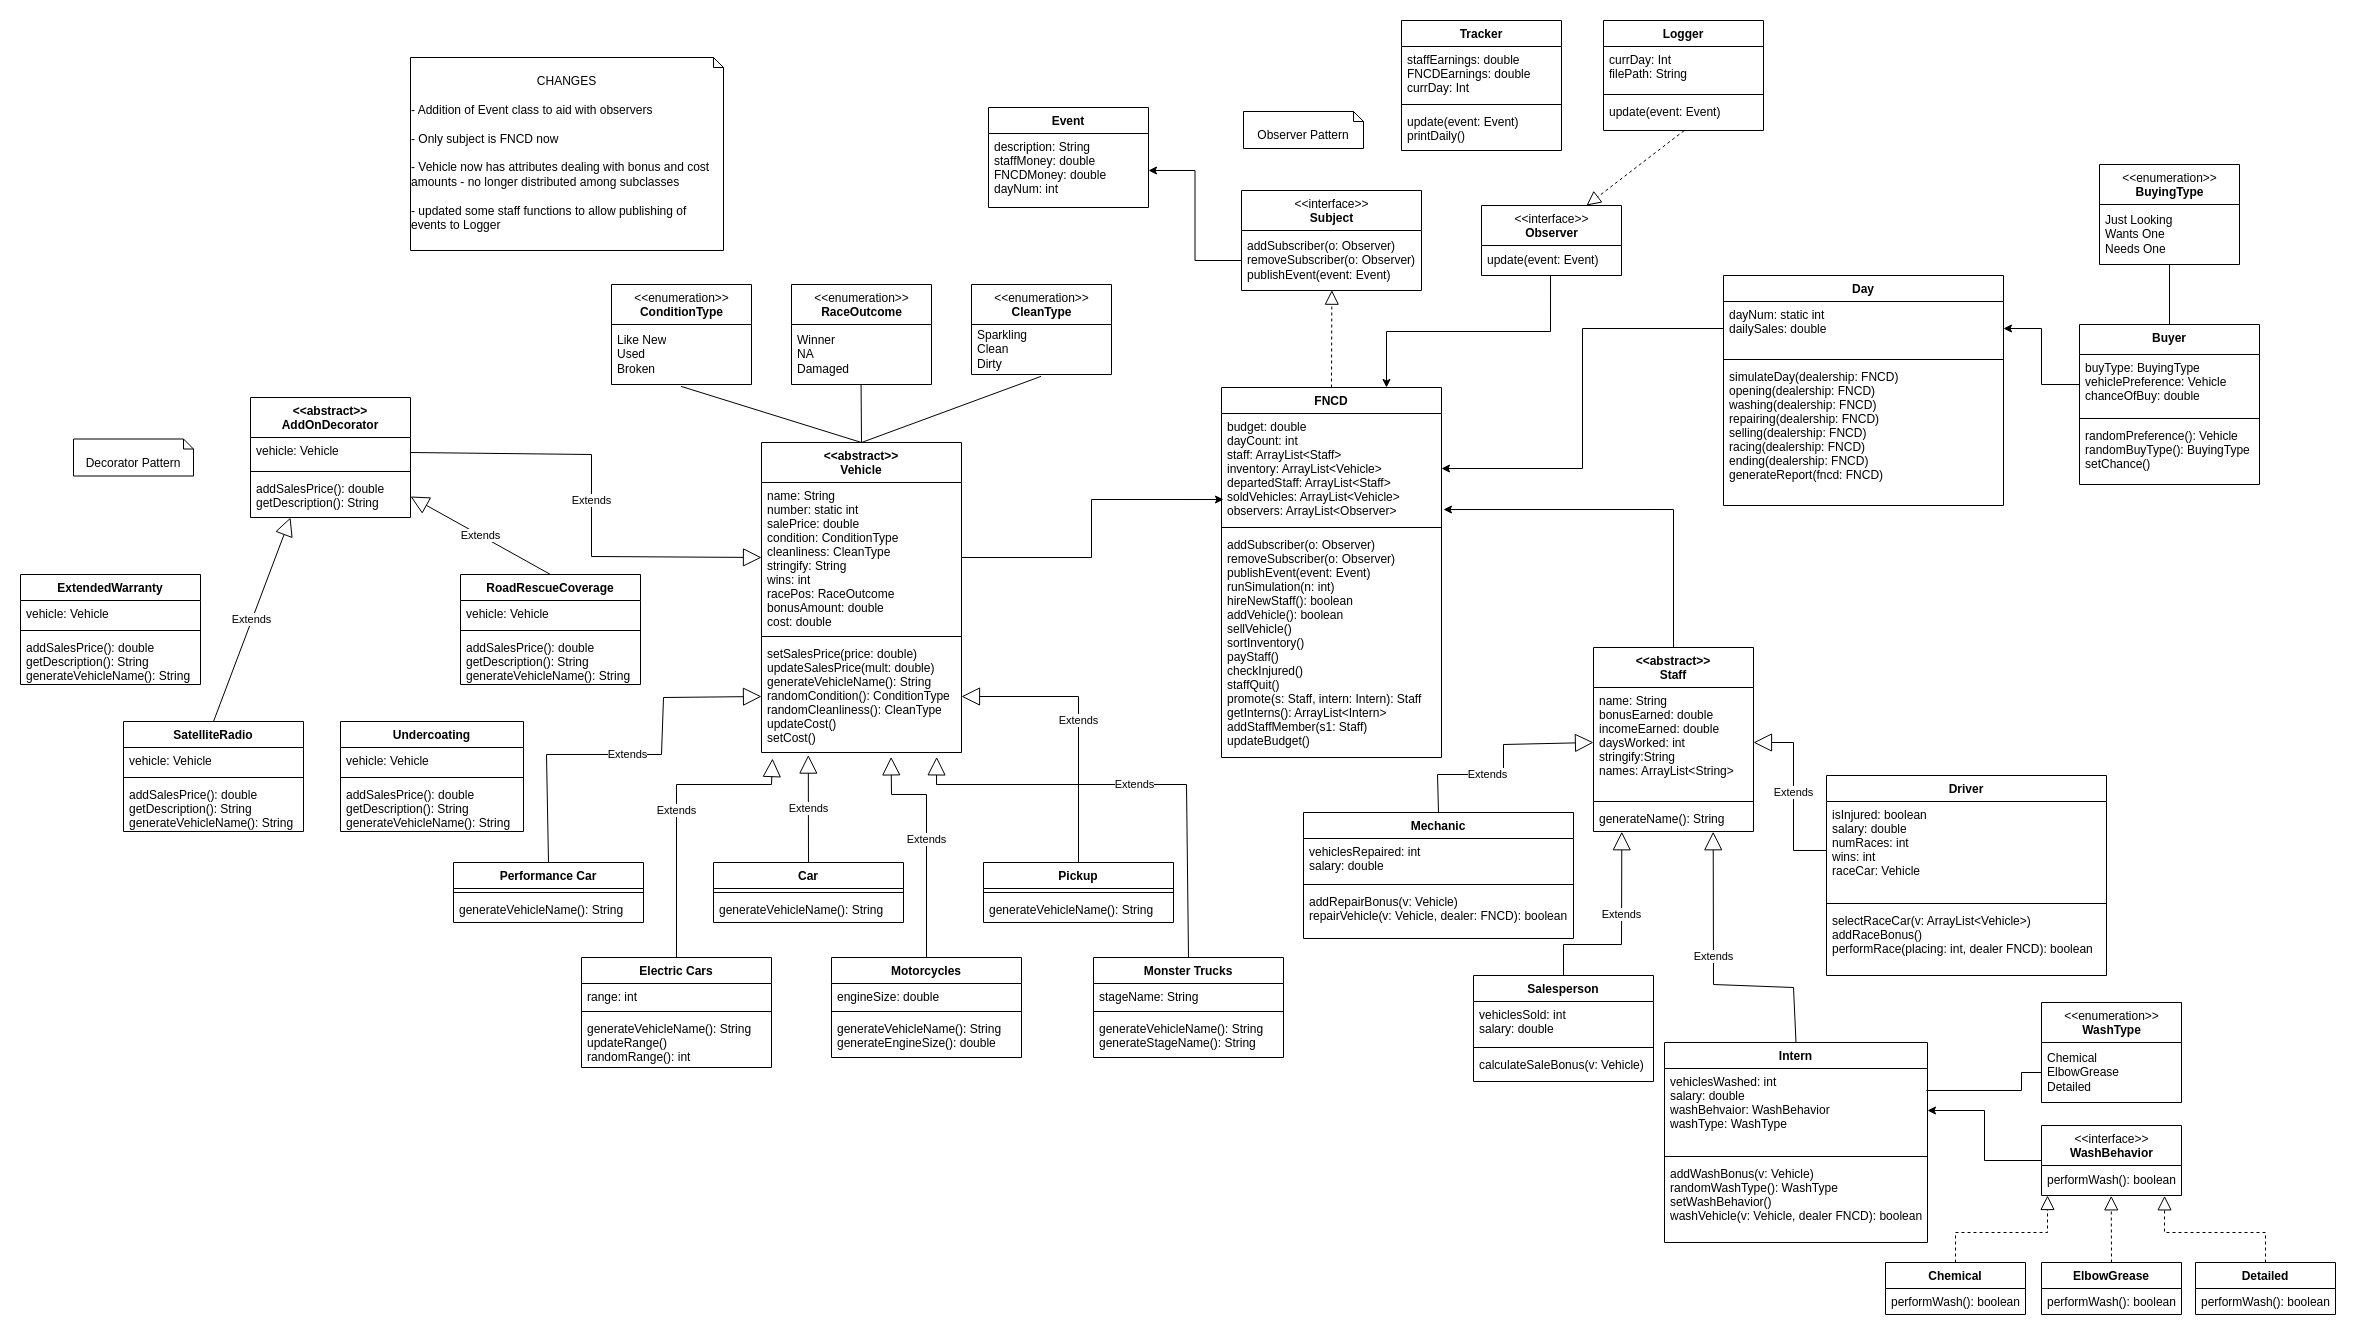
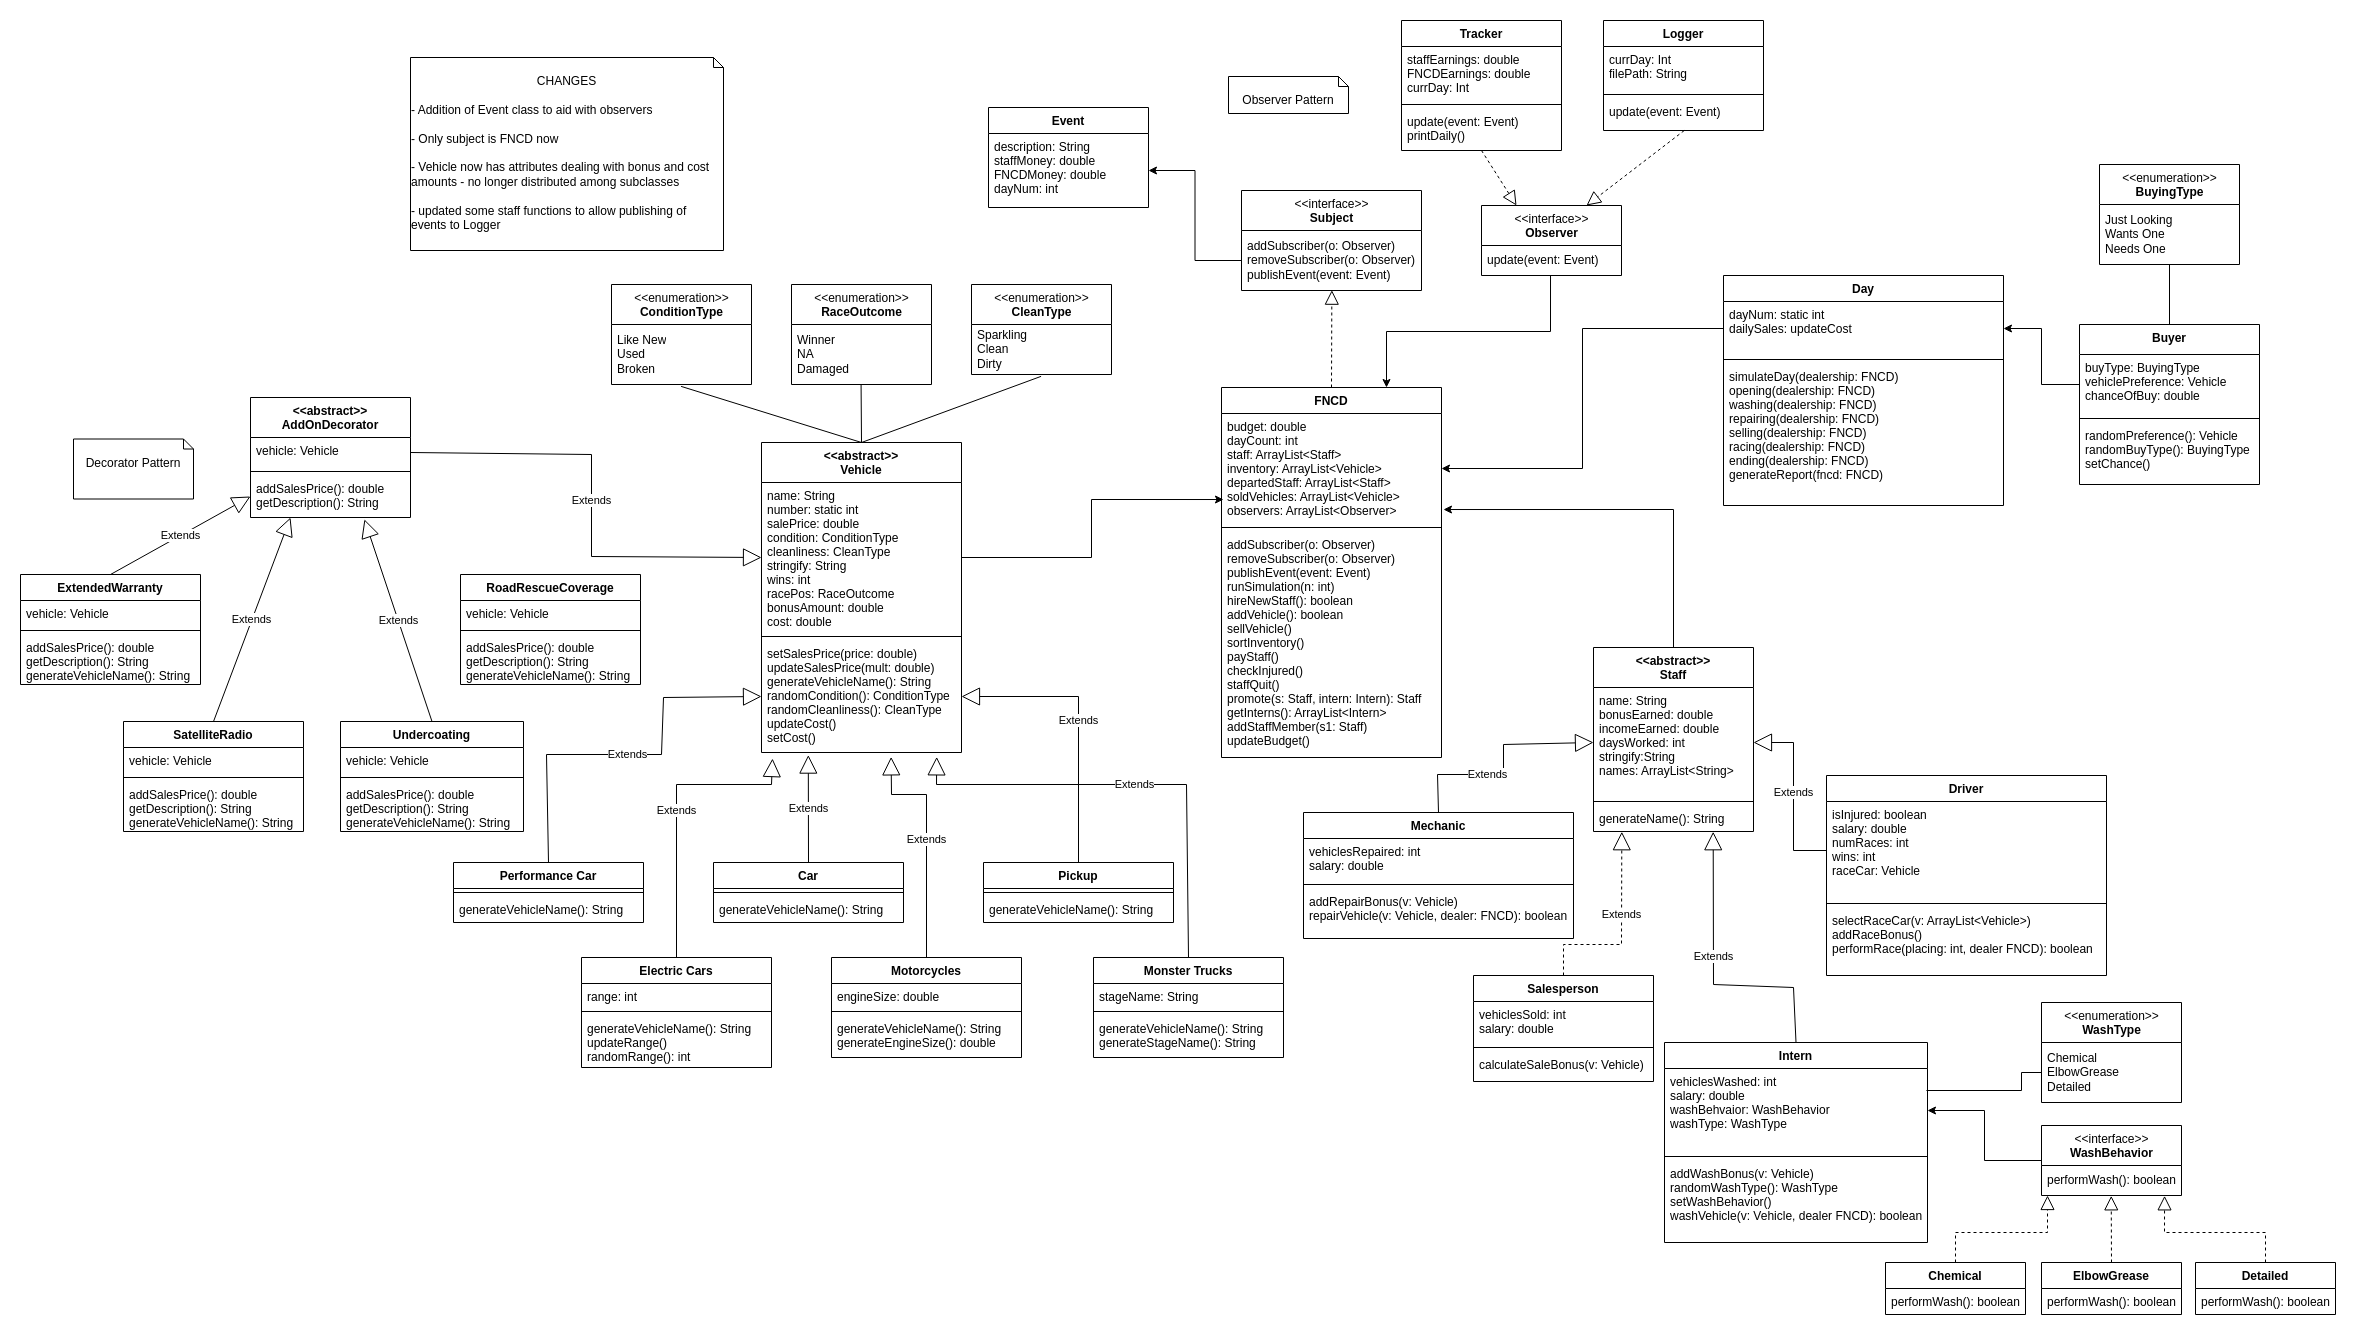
node "Observer Pattern": moved (1304, 130) -> (1289, 95)
edge "Tracker" -> "<<interface>> Observer": added
node "dayNum: static int dailySales: double": label "dayNum: static int dailySales: double" -> "dayNum: static int dailySales: updateCost"
node "Decorator Pattern": size 120x37 -> 120x60
edge "ExtendedWarranty" -> "addSalesPrice(): double getDescription(): String": added, label "Extends"
edge "RoadRescueCoverage" -> "addSalesPrice(): double getDescription(): String": removed, label "Extends"
edge "Undercoating" -> "addSalesPrice(): double getDescription(): String": added, label "Extends"
edge "Salesperson" -> "generateName(): String": style solid -> dashed
